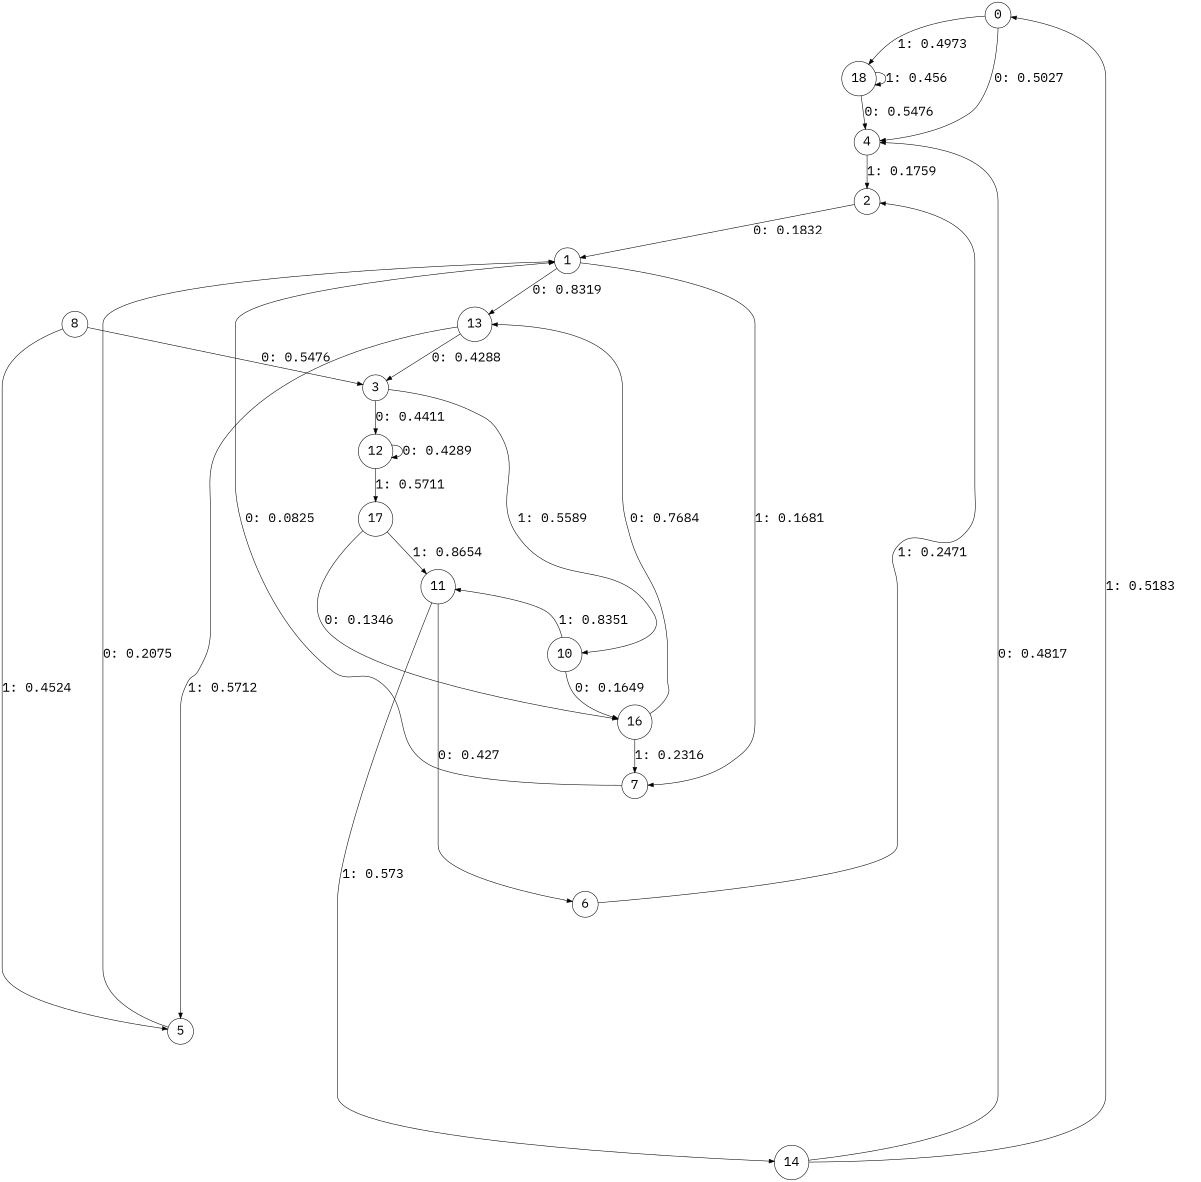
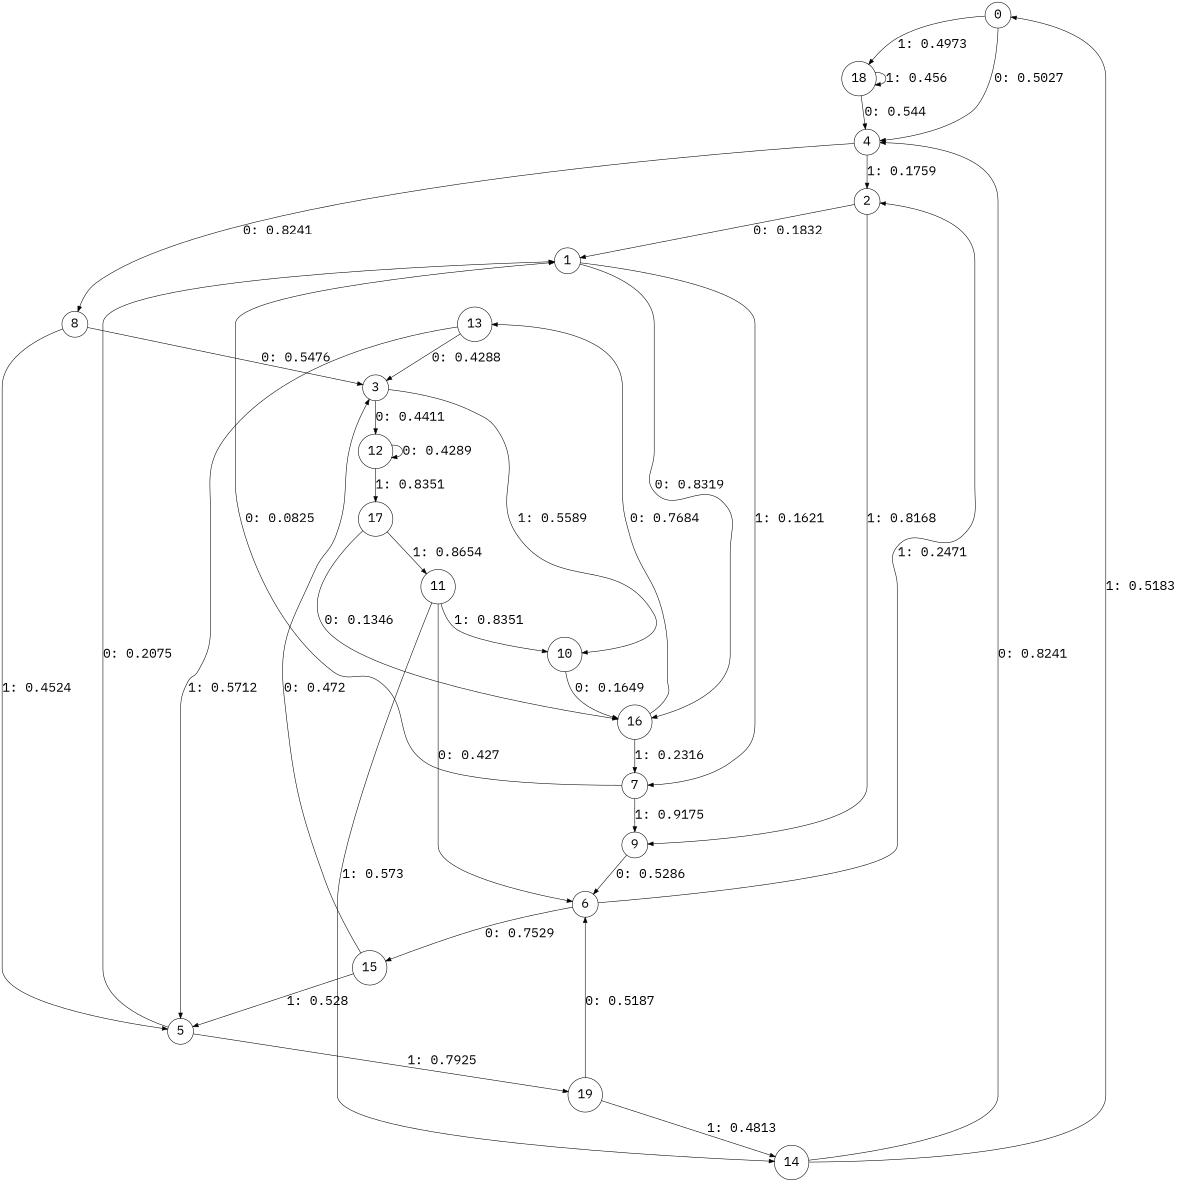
edge "18" -> "4": label "0: 0.5476   " -> "0: 0.544    "
edge "4" -> "8": added, label "0: 0.8241"
edge "1" -> "13": now "1" -> "16"
edge "12" -> "17": label "1: 0.5711   " -> "1: 0.8351   "
edge "1" -> "7": label "1: 0.1681   " -> "1: 0.1621   "
edge "10" -> "11": reversed
edge "14" -> "4": label "0: 0.4817   " -> "0: 0.8241   "
node "9": added
node "15": added
node "19": added
